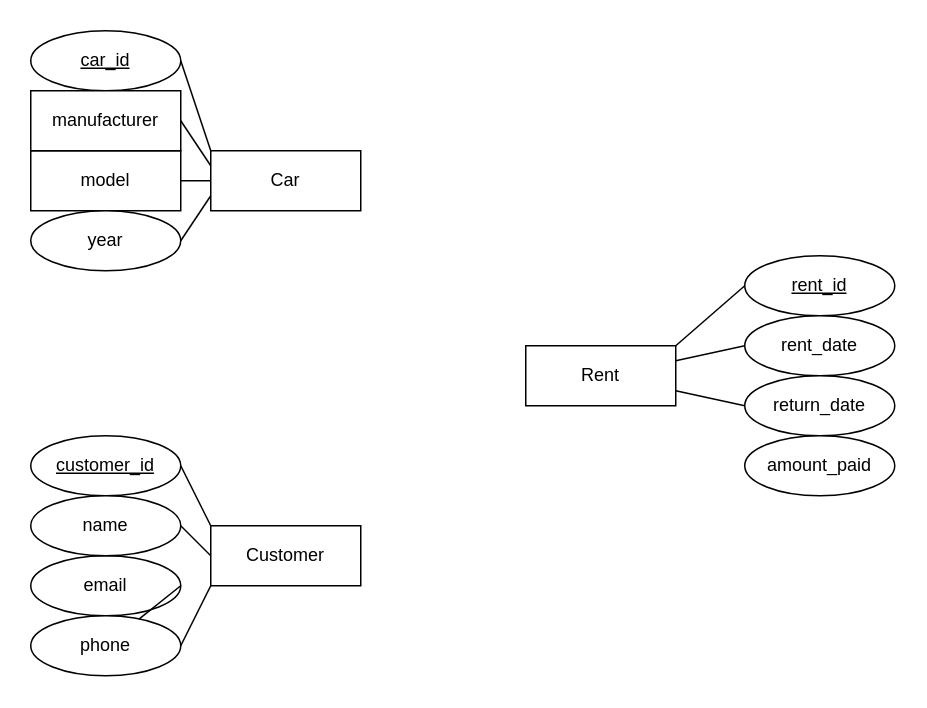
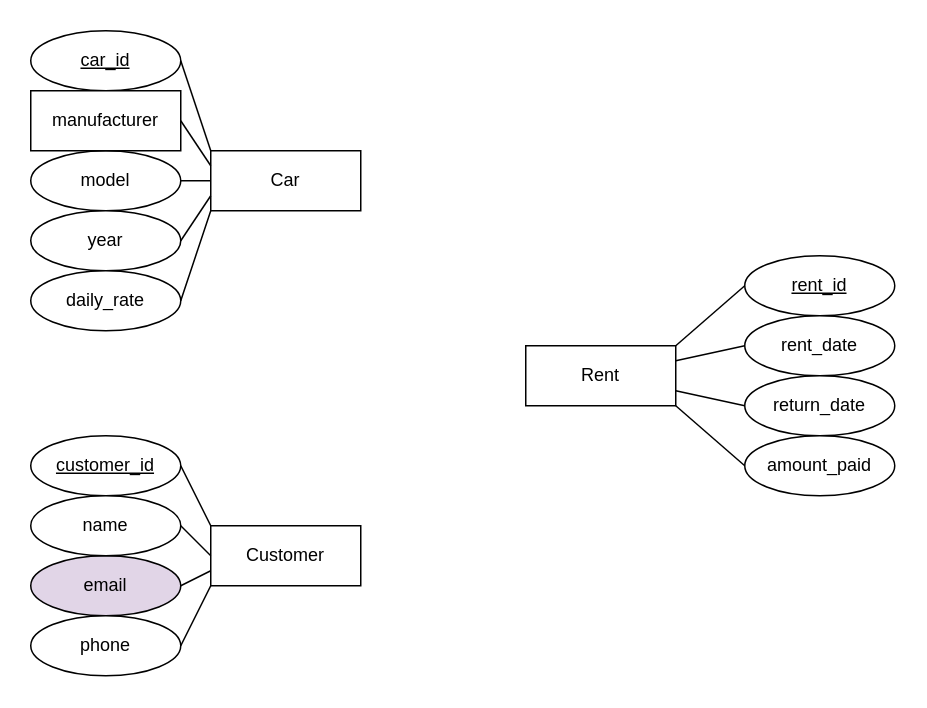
node "model": shape rectangle -> ellipse
edge "Car" -- "daily_rate": added
node "daily_rate": added
edge "Rent" -- "amount_paid": added
node "email": fillcolor #ffffff -> #e1d5e7
edge "email" -- "phone": now "email" -- "Customer"
